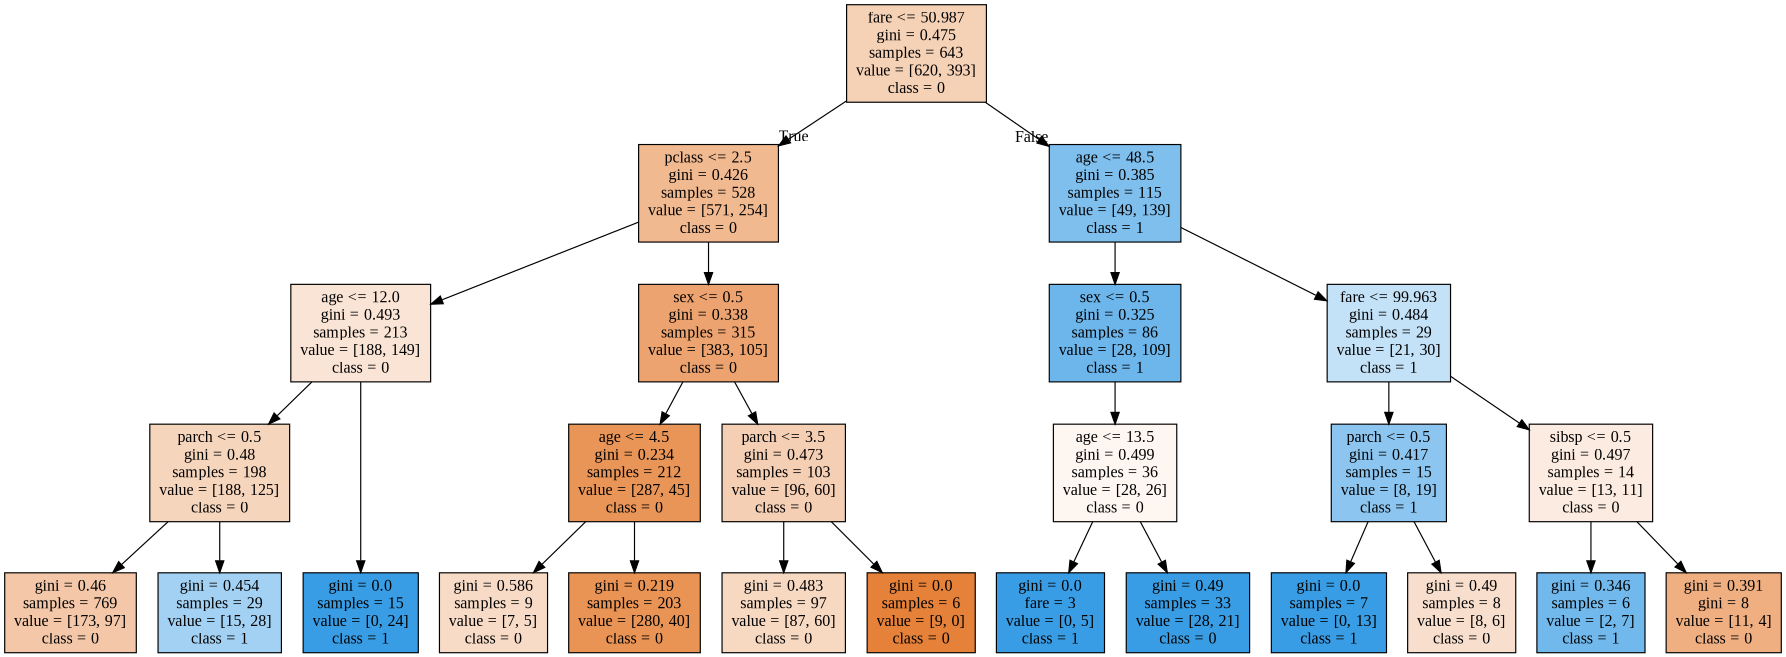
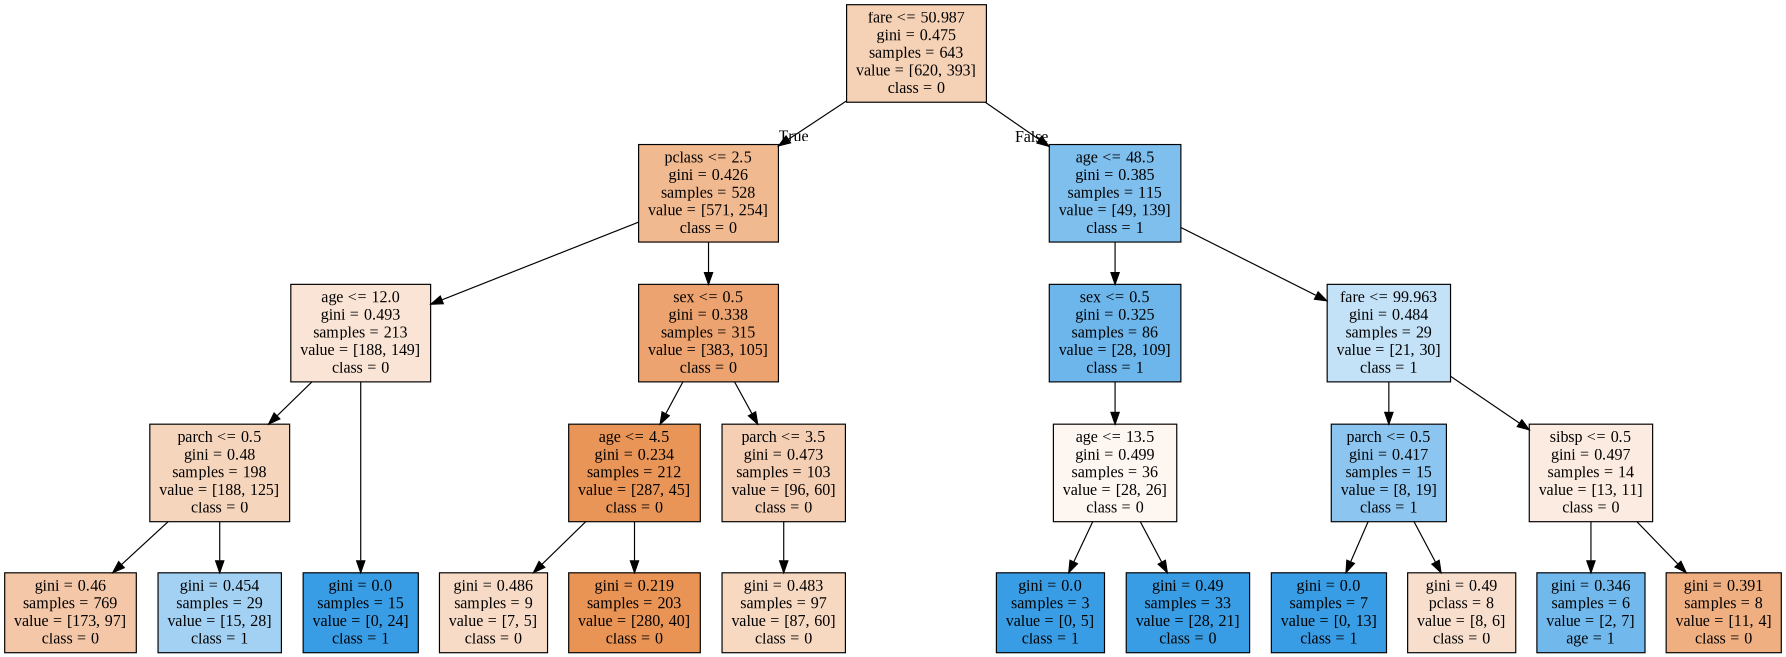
node "gini = 0.586 samples = 9 value = [7, 5] class = 0": label "gini = 0.586 samples = 9 value = [7, 5] class = 0" -> "gini = 0.486 samples = 9 value = [7, 5] class = 0"
node "gini = 0.0 samples = 6 value = [9, 0] class = 0": removed
node "gini = 0.0 fare = 3 value = [0, 5] class = 1": label "gini = 0.0 fare = 3 value = [0, 5] class = 1" -> "gini = 0.0 samples = 3 value = [0, 5] class = 1"
node "gini = 0.49 samples = 8 value = [8, 6] class = 0": label "gini = 0.49 samples = 8 value = [8, 6] class = 0" -> "gini = 0.49 pclass = 8 value = [8, 6] class = 0"
node "gini = 0.346 samples = 6 value = [2, 7] class = 1": label "gini = 0.346 samples = 6 value = [2, 7] class = 1" -> "gini = 0.346 samples = 6 value = [2, 7] age = 1"
node "gini = 0.391 gini = 8 value = [11, 4] class = 0": label "gini = 0.391 gini = 8 value = [11, 4] class = 0" -> "gini = 0.391 samples = 8 value = [11, 4] class = 0"
